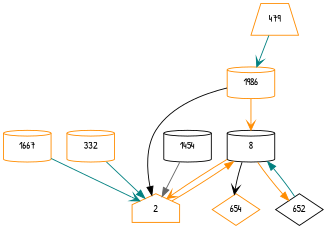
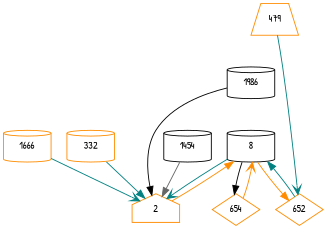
edge "479" -> "1986": now "479" -> "652"
node "1986": color darkorange -> black
edge "1986" -> "8": now "654" -> "8"
node "1667": label "1667" -> "1666"
edge "8" -> "654": arrowhead vee -> normal
edge "8" -> "2": color darkorange -> teal
node "652": color black -> darkorange
